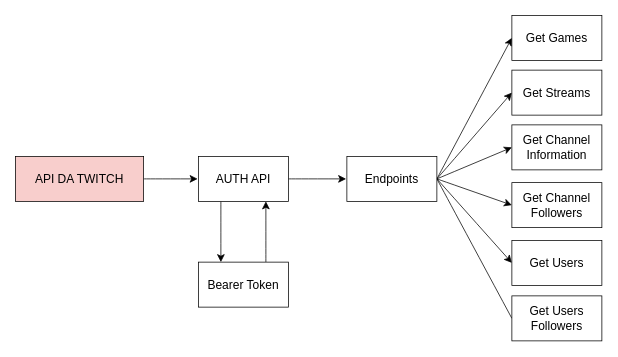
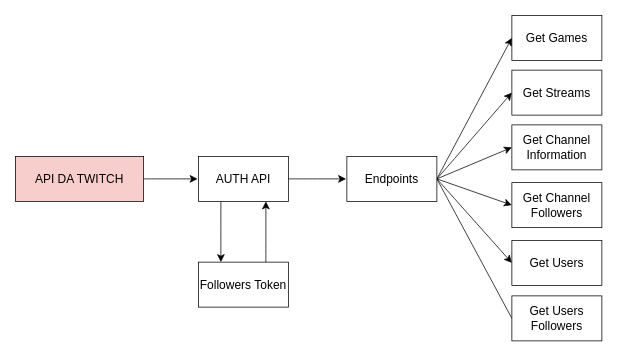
node "Bearer Token": label "Bearer Token" -> "Followers Token"
